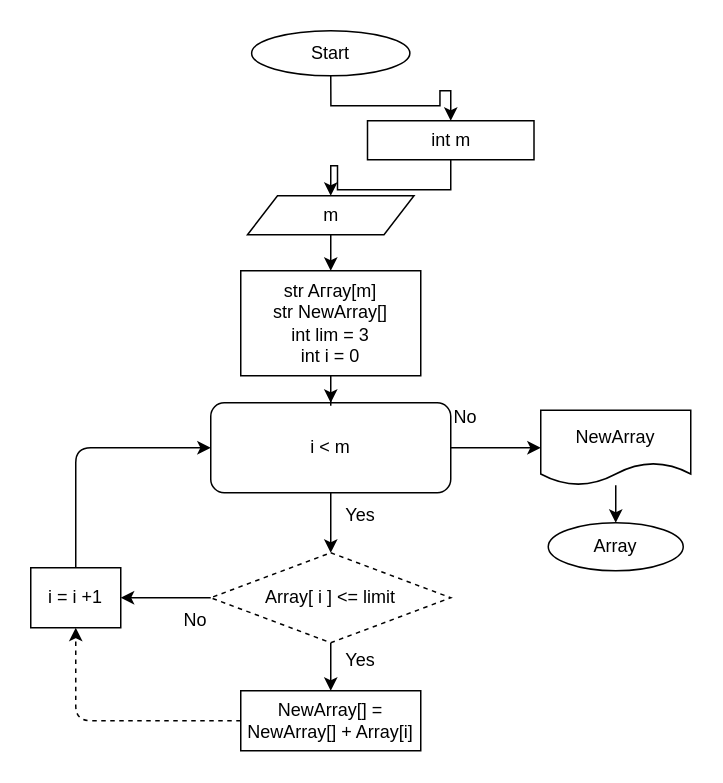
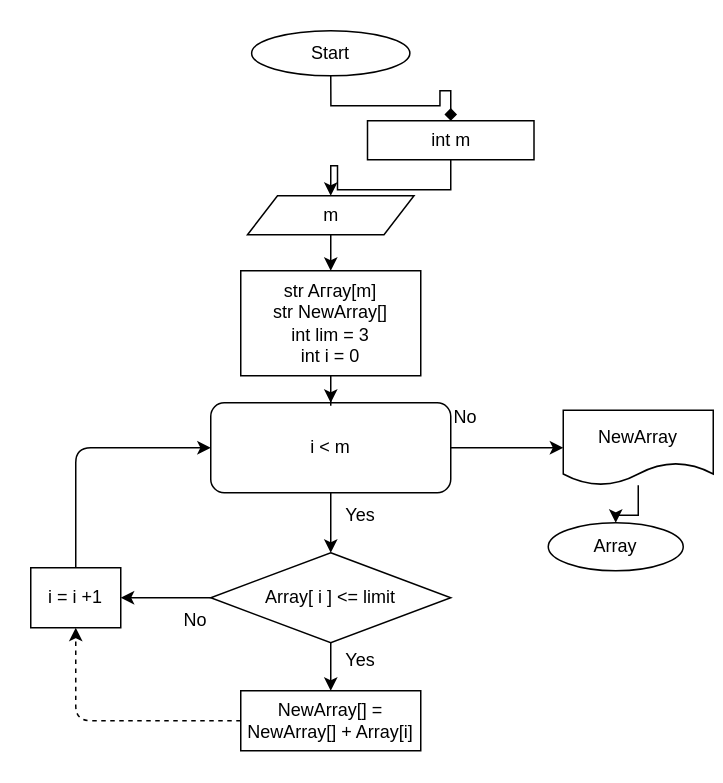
edge "Start" -> "int m": arrowhead classic -> diamond
node "NewArray": moved (616, 448) -> (638, 448)
node "Array[ i ] <= limit": style dashed -> solid
